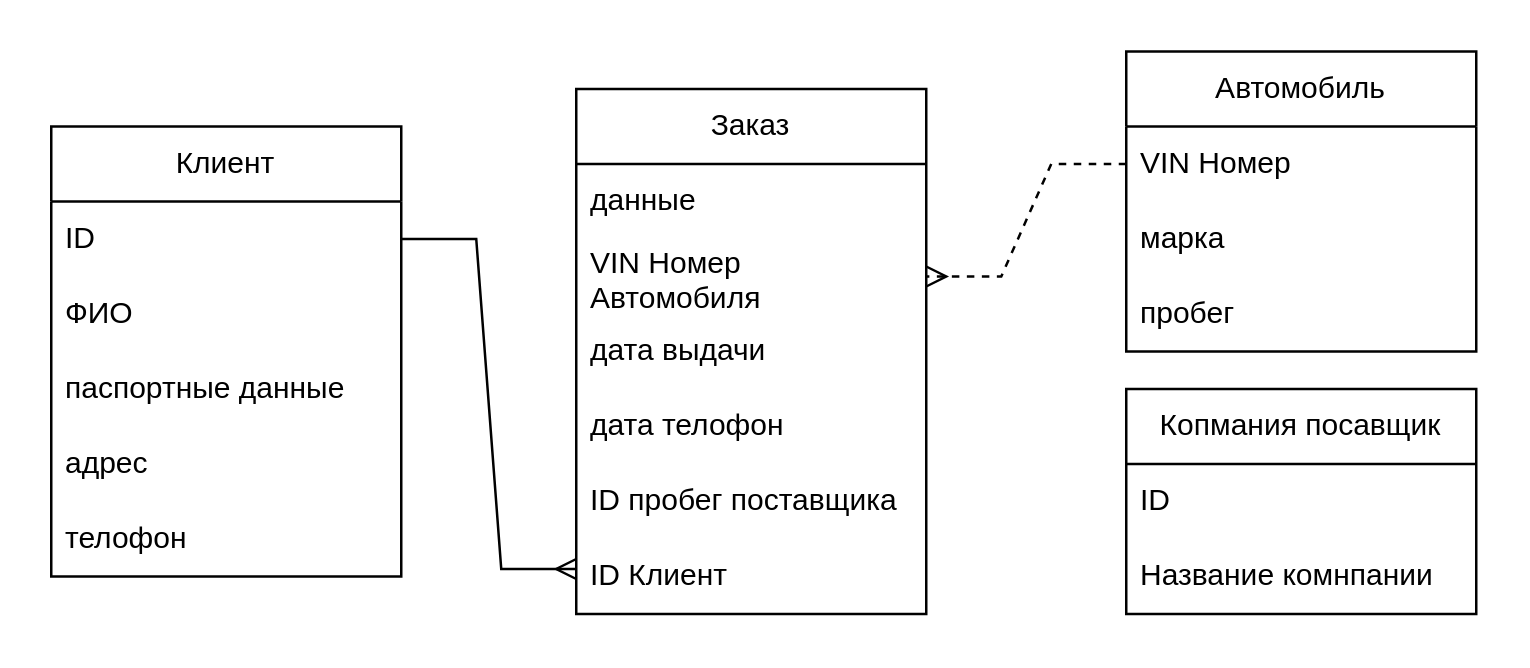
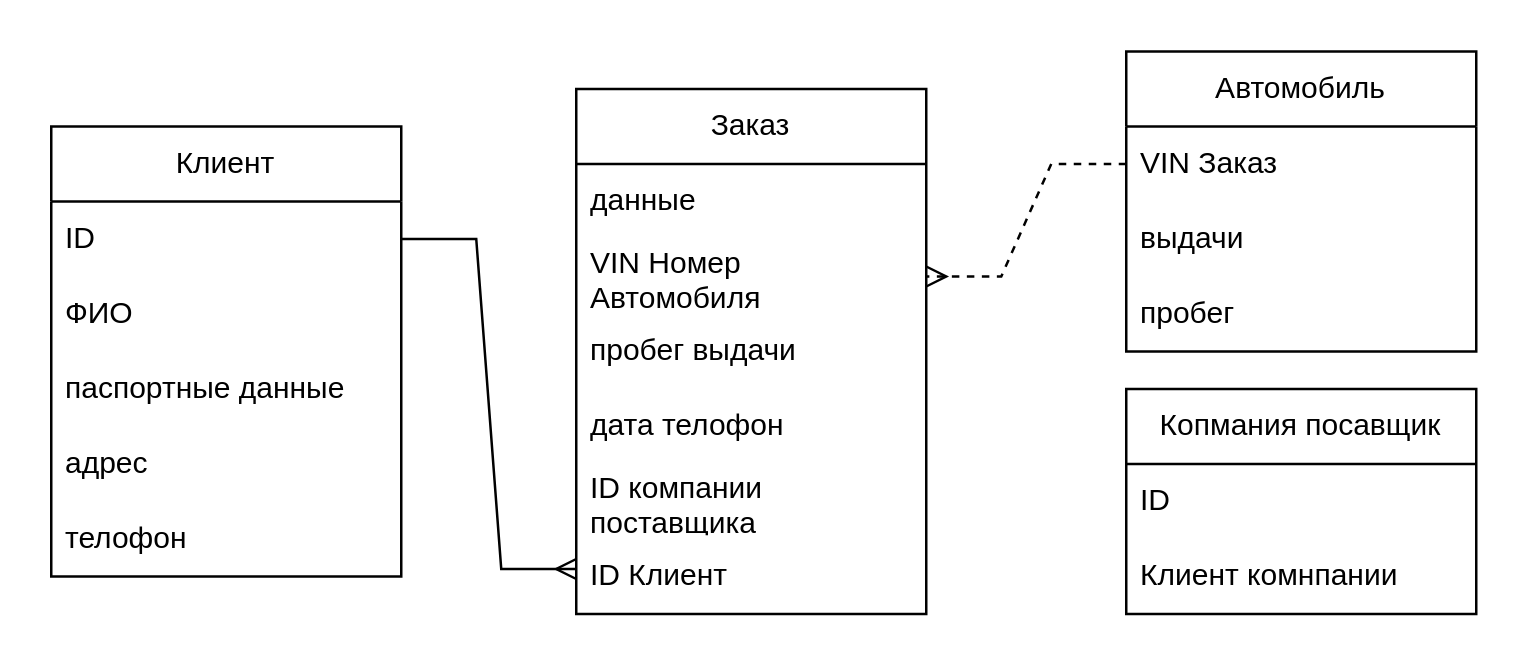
node "VIN Номер": label "VIN Номер" -> "VIN Заказ"
node "марка": label "марка" -> "выдачи"
node "дата выдачи": label "дата выдачи" -> "пробег выдачи"
node "ID пробег поставщика": label "ID пробег поставщика" -> "ID компании поставщика"
node "Название комнпании": label "Название комнпании" -> "Клиент комнпании"
